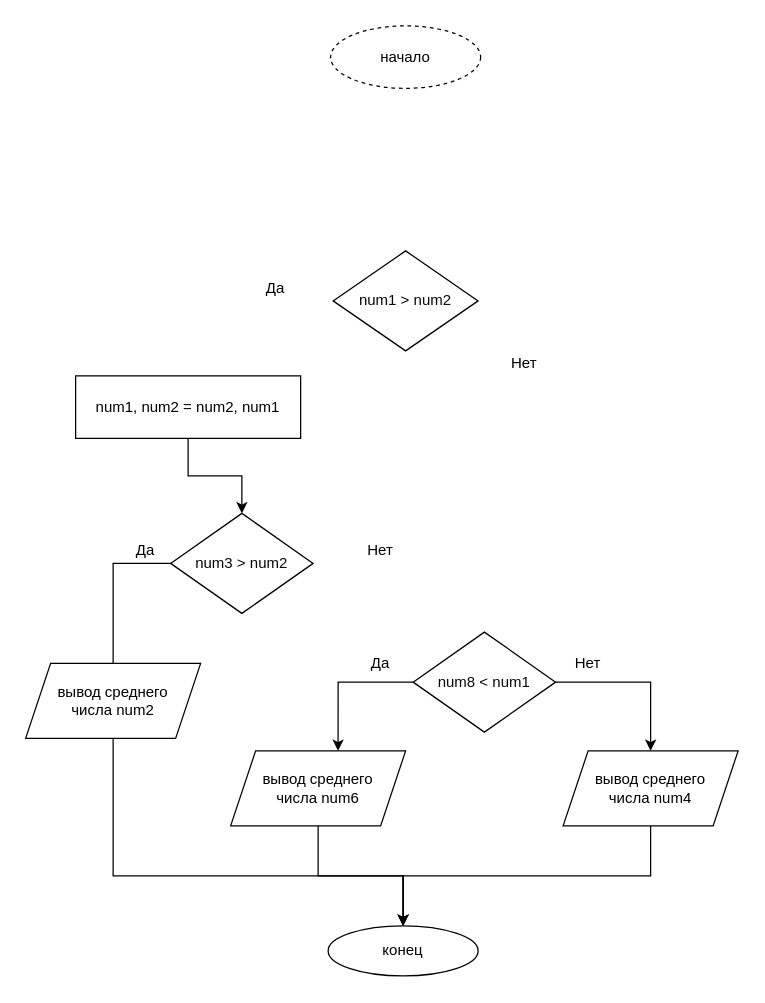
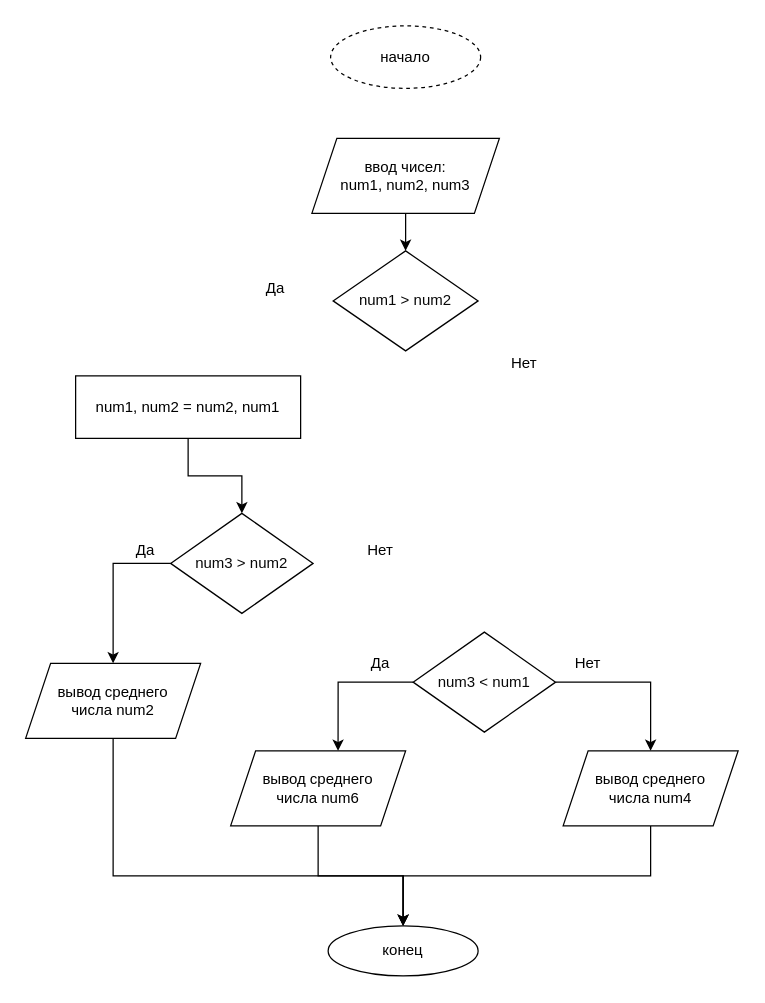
node "ввод чисел: num1, num2, num3": added
edge "ввод чисел: num1, num2, num3" -> "num1 > num2": added
edge "num3 > num2" -- "вывод среднего числа num2": arrowhead none -> classic
node "num8 < num1": label "num8 < num1" -> "num3 < num1"
